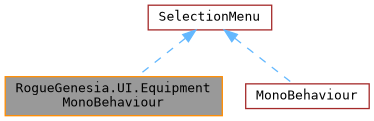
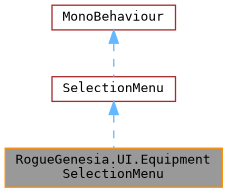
edge "MonoBehaviour" -> "SelectionMenu": reversed
node "RogueGenesia.UI.Equipment MonoBehaviour": label "RogueGenesia.UI.Equipment MonoBehaviour" -> "RogueGenesia.UI.Equipment SelectionMenu"
